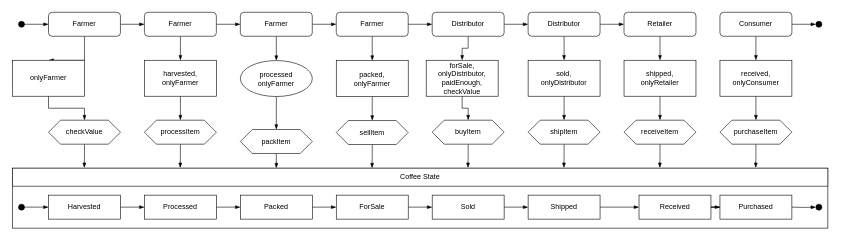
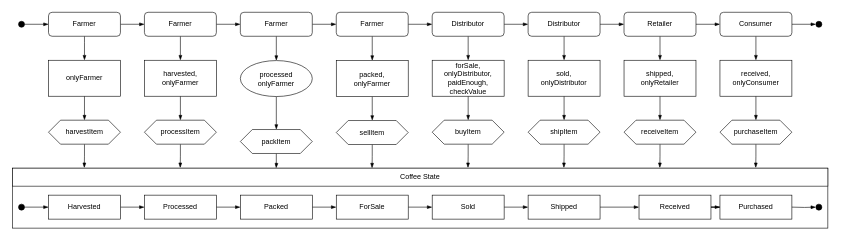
edge "Retailer" -> "Consumer": added
node "onlyFarmer": moved (48, 78) -> (84, 78)
node "forSale, onlyDistributor, paidEnough, checkValue": moved (462, 78) -> (468, 78)
node "checkValue": label "checkValue" -> "harvestItem"
